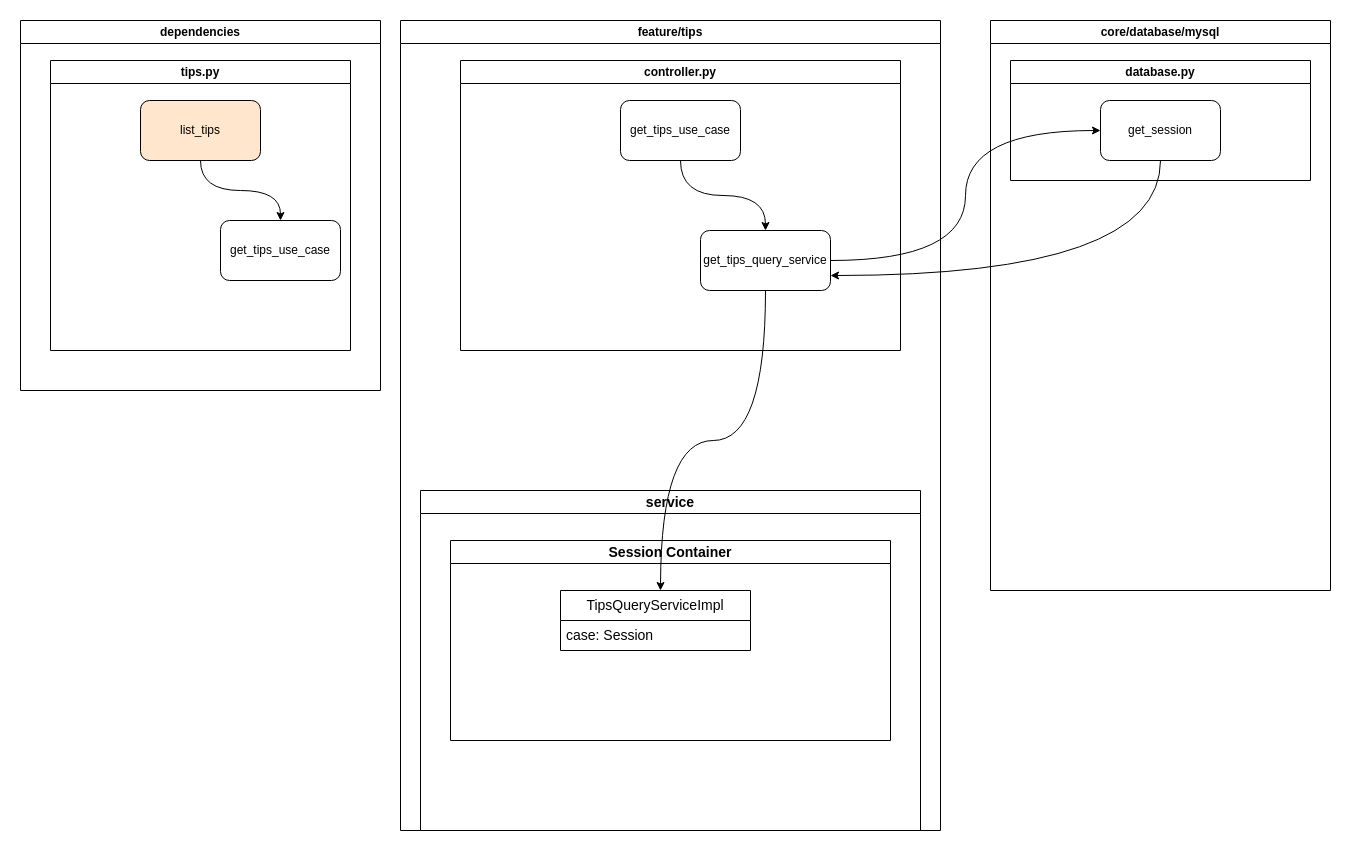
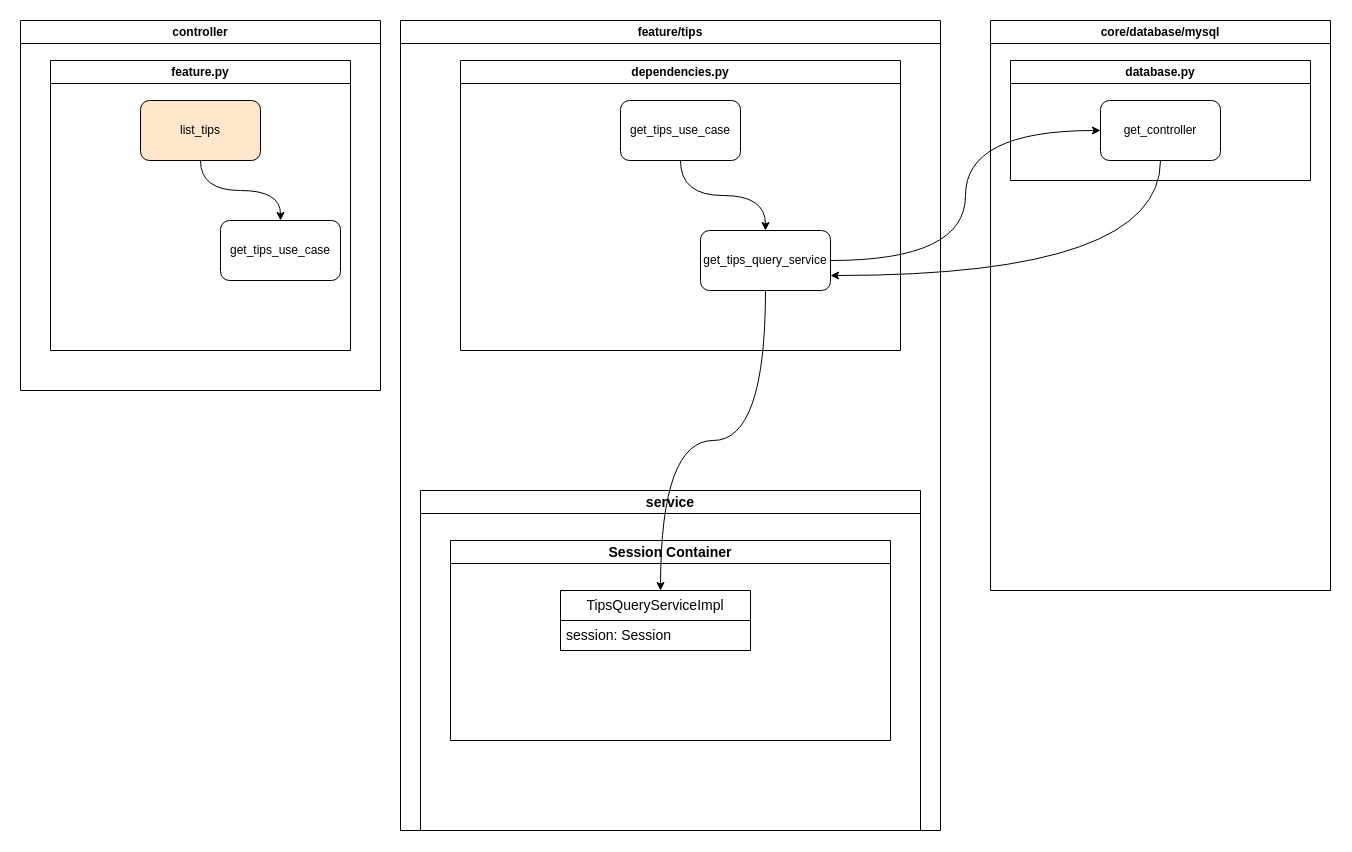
node "dependencies": label "dependencies" -> "controller"
node "tips.py": label "tips.py" -> "feature.py"
node "controller.py": label "controller.py" -> "dependencies.py"
node "get_session": label "get_session" -> "get_controller"
node "case: Session": label "case: Session" -> "session: Session"
